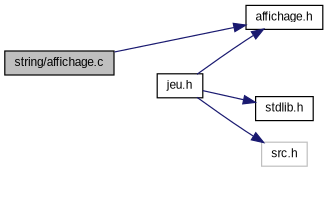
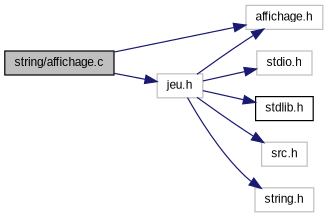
node "affichage.h": color black -> grey75
node "stdio.h": added
edge "string/affichage.c" -> "jeu.h": added
node "jeu.h": color black -> grey75
node "string.h": added
